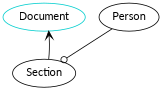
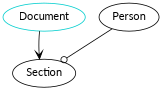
edge "Section" -> "Document": reversed
